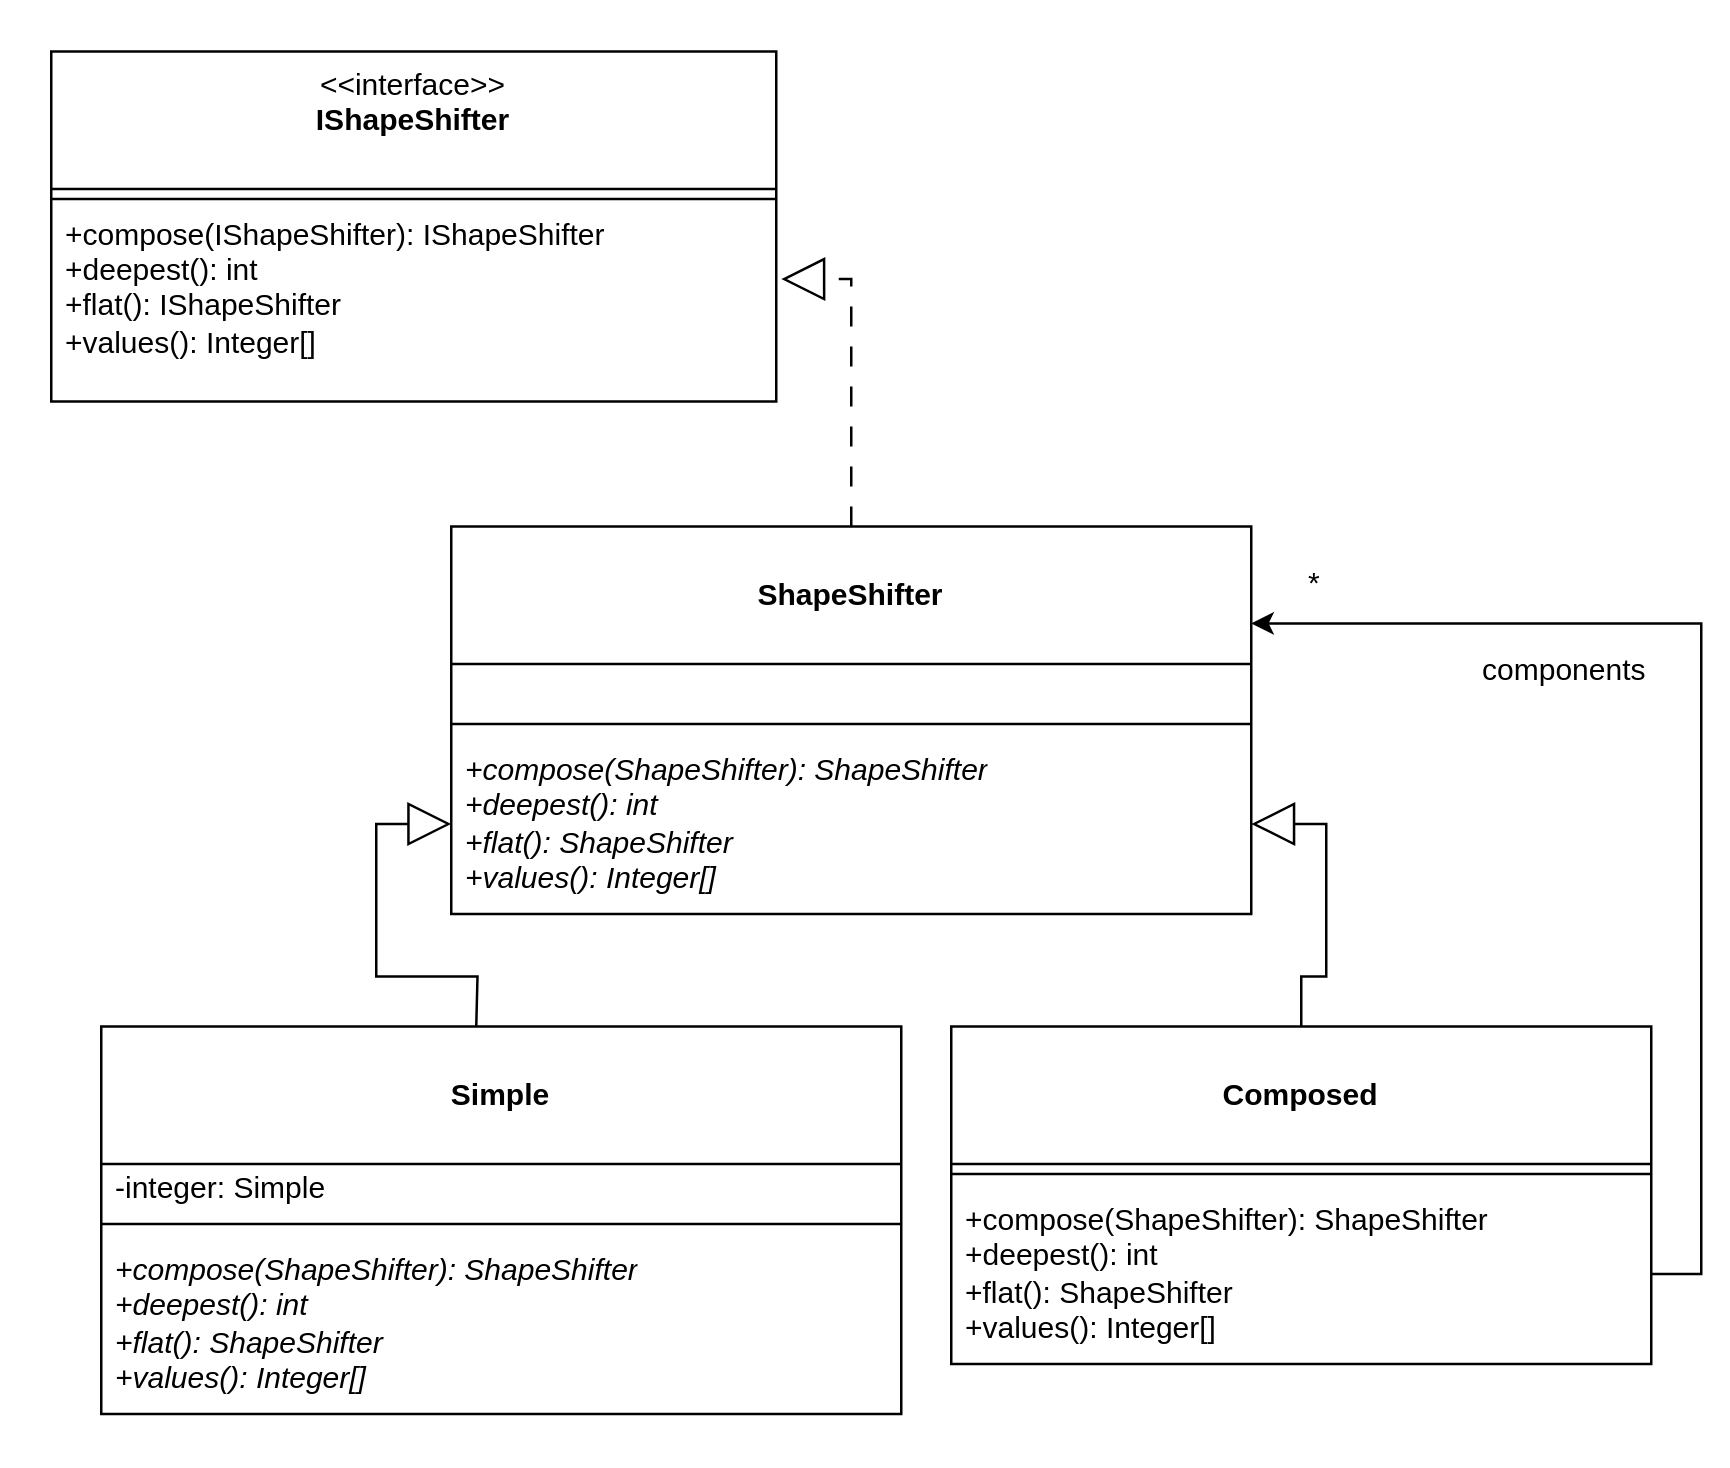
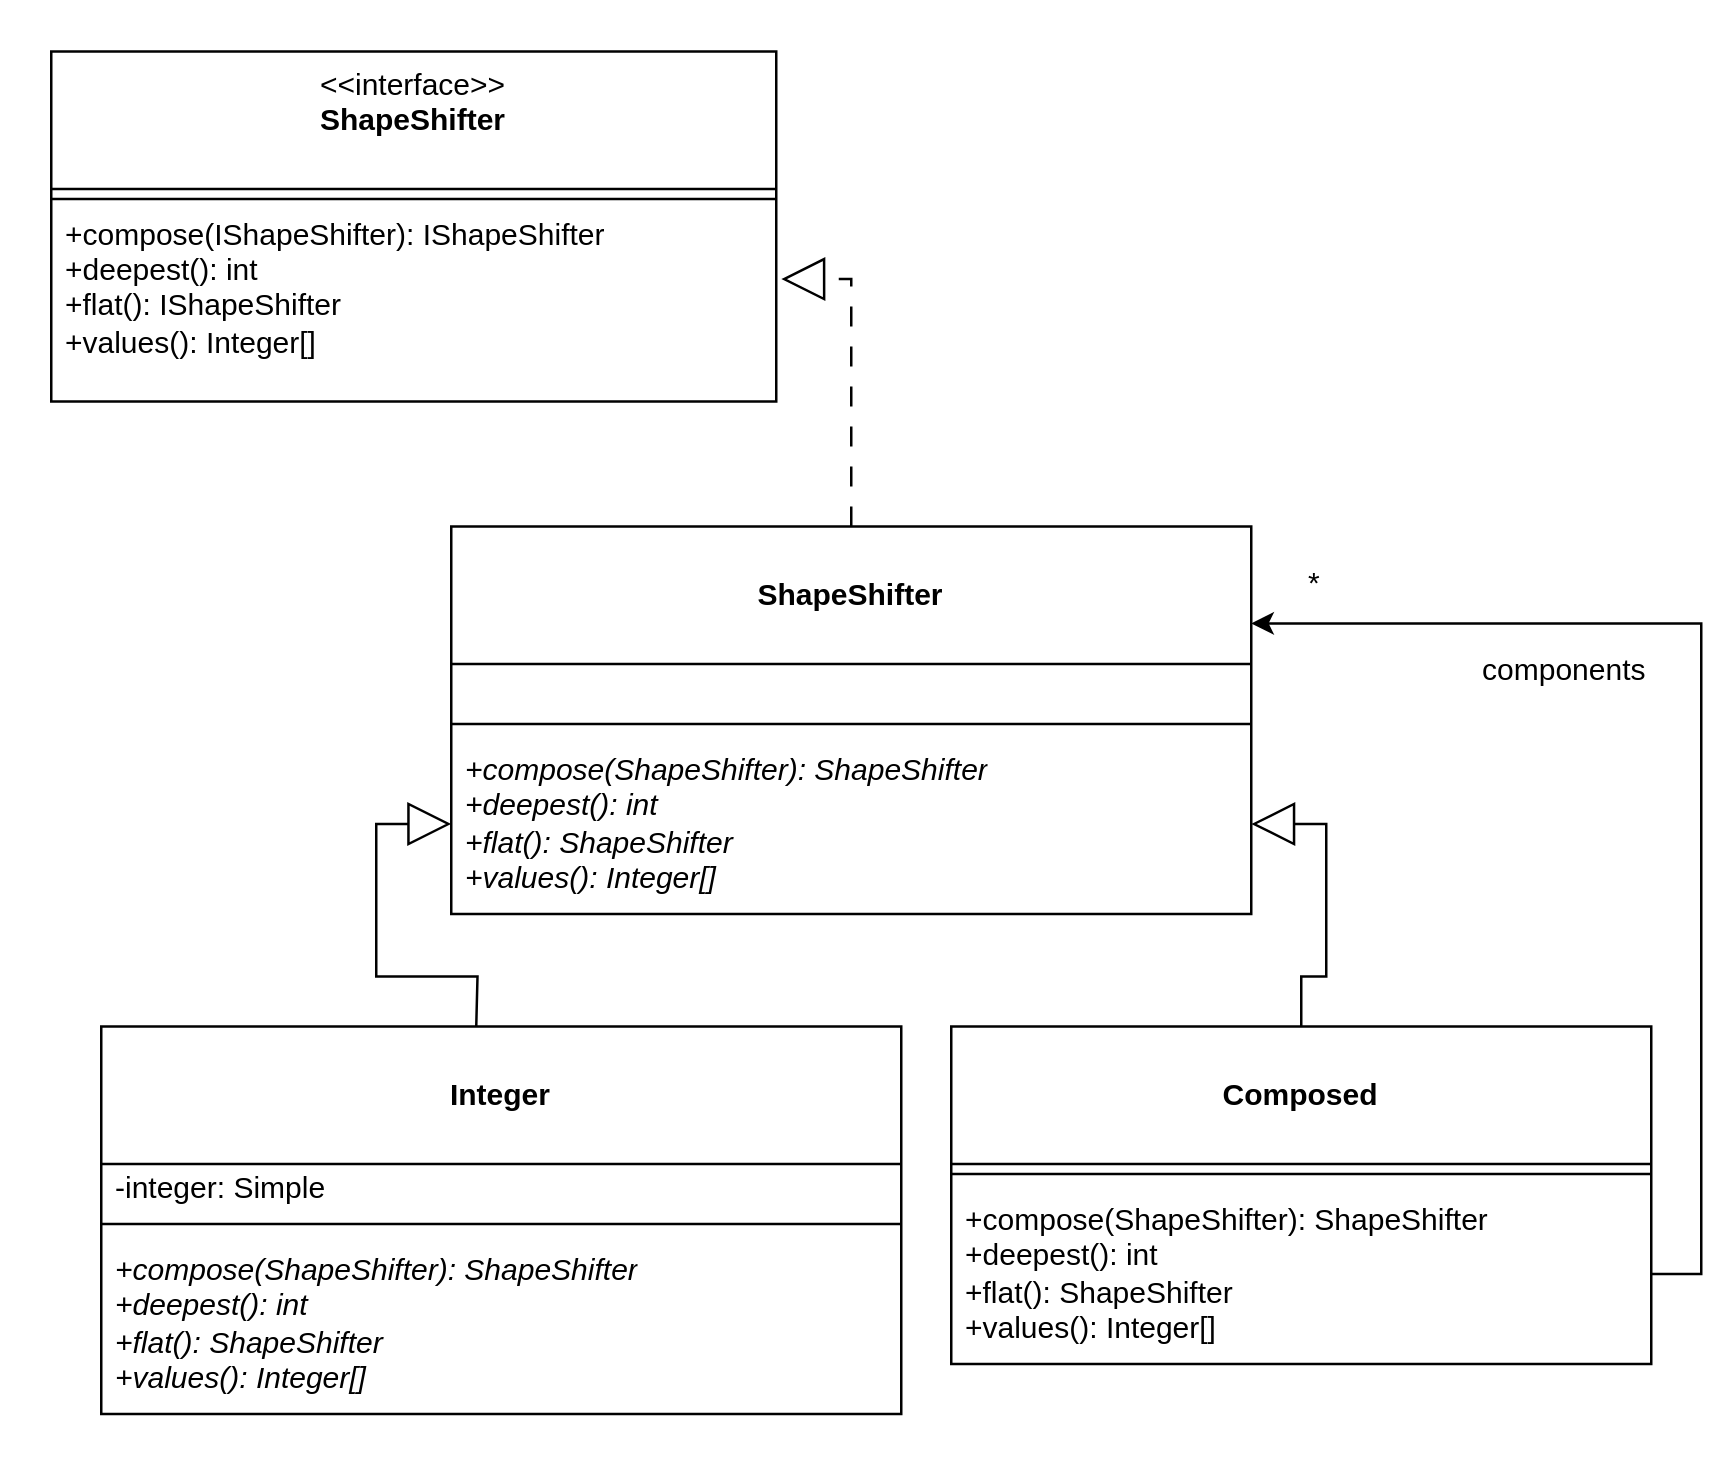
node "<<interface>> IShapeShifter": label "<<interface>> IShapeShifter" -> "<<interface>> ShapeShifter"
node "Simple": label "Simple" -> "Integer"
